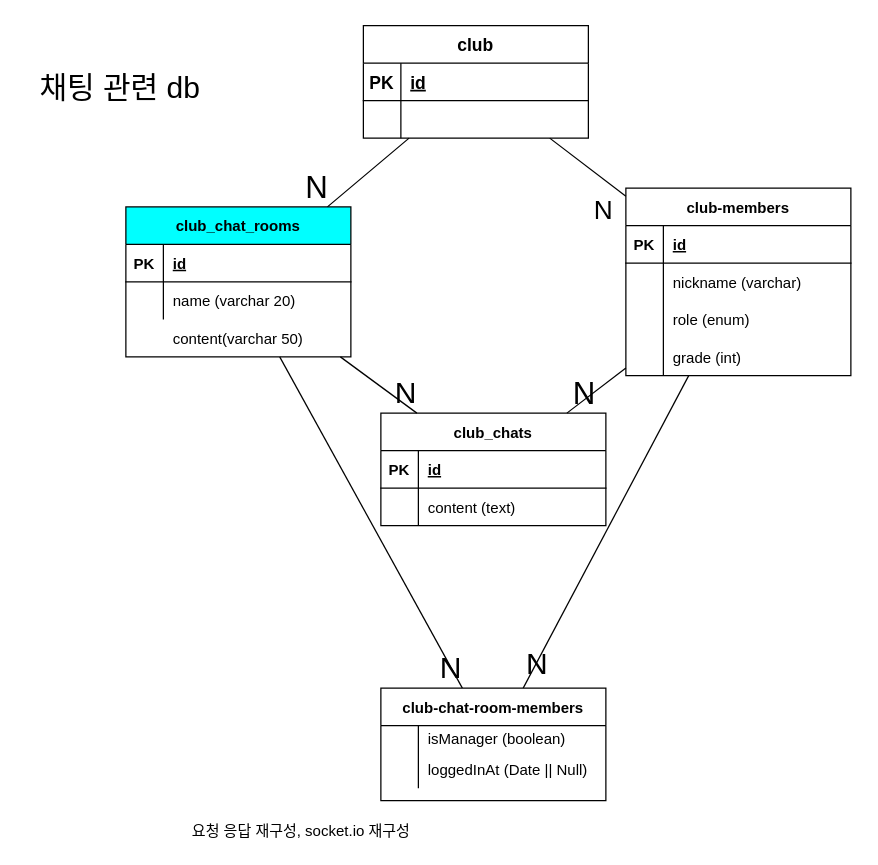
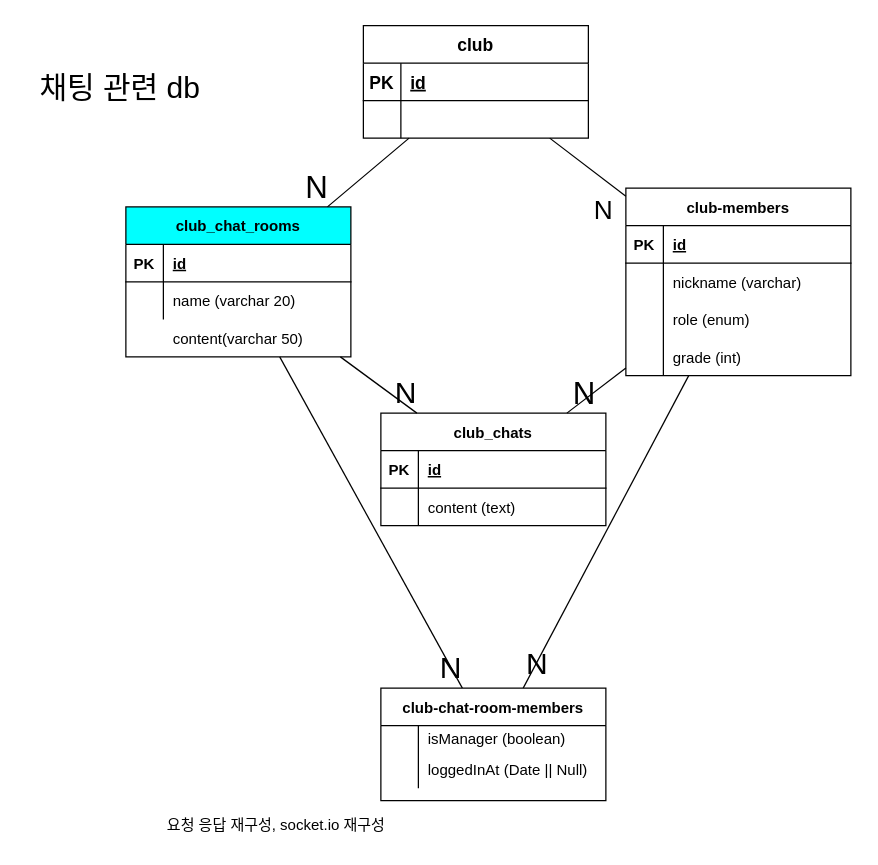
node "요청 응답 재구성, socket.io 재구성": moved (301, 832) -> (276, 826)
